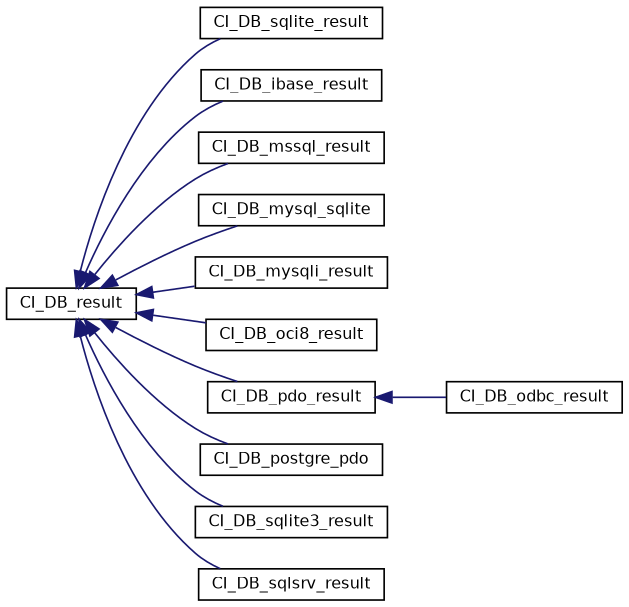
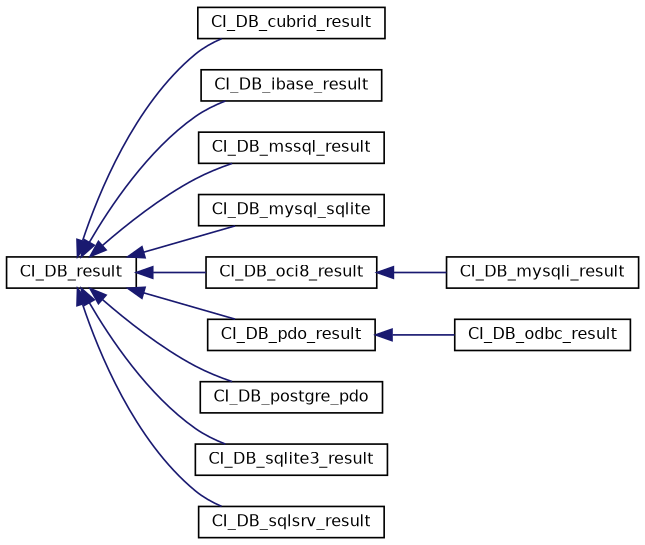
node "CI_DB_sqlite_result": label "CI_DB_sqlite_result" -> "CI_DB_cubrid_result"
edge "CI_DB_mysqli_result" -> "CI_DB_result": now "CI_DB_mysqli_result" -> "CI_DB_oci8_result"
